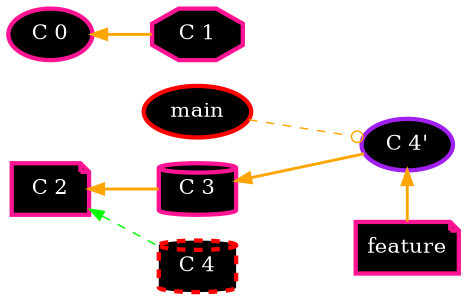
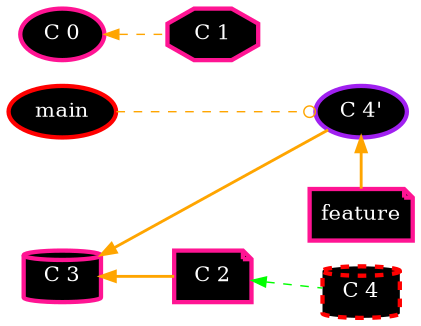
edge "C 1" -> "C 0": style bold -> dashed
edge "C 3" -> "C 2": reversed
